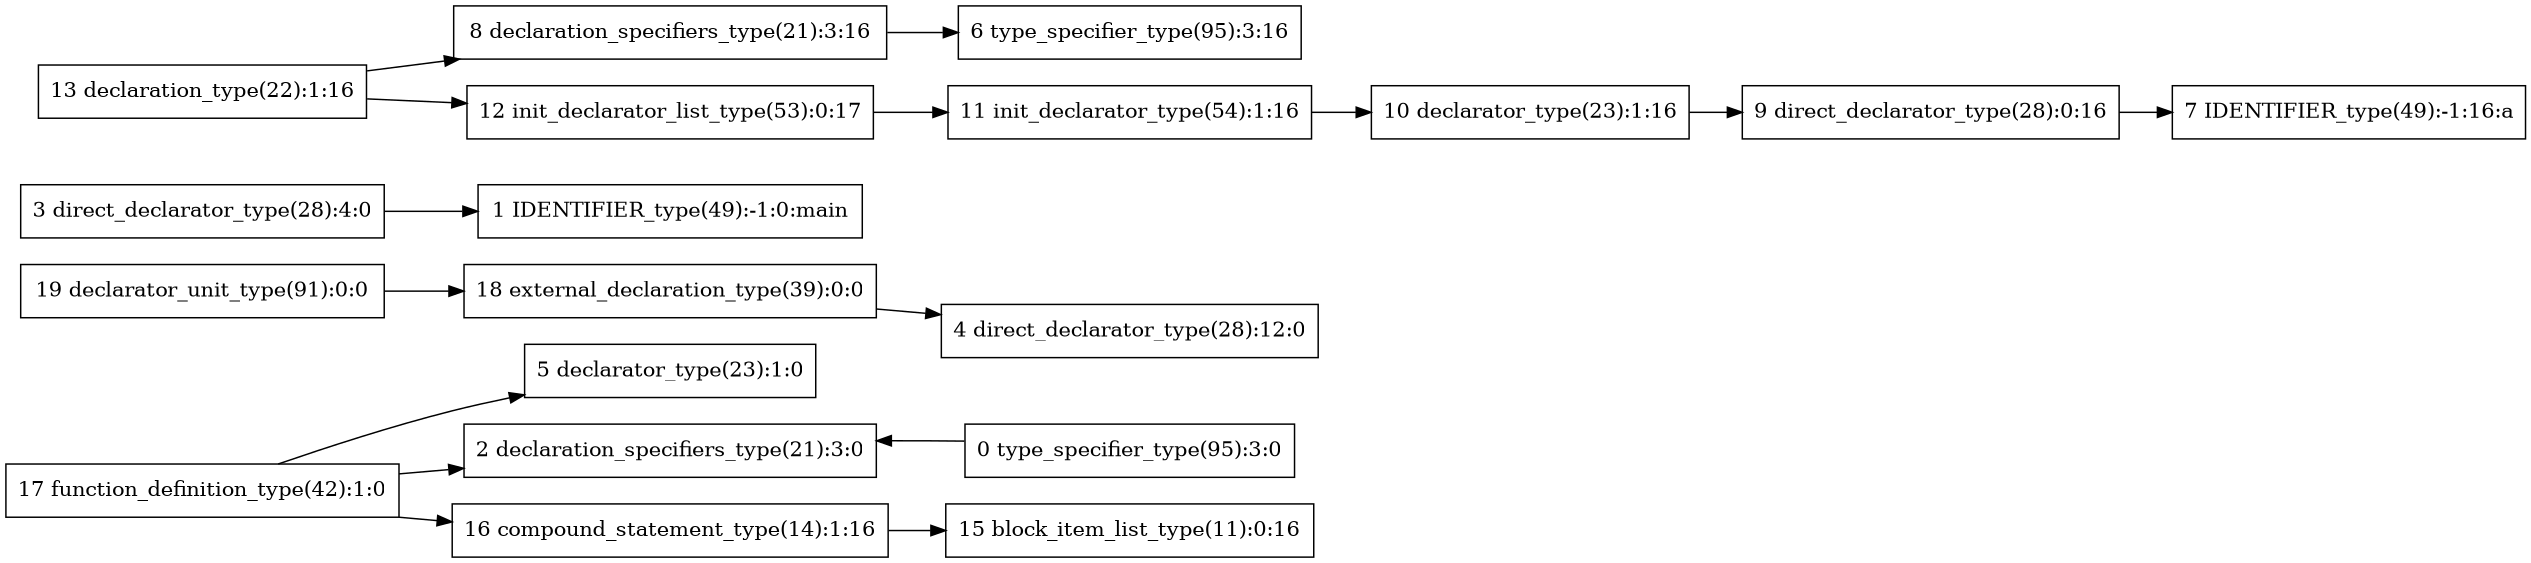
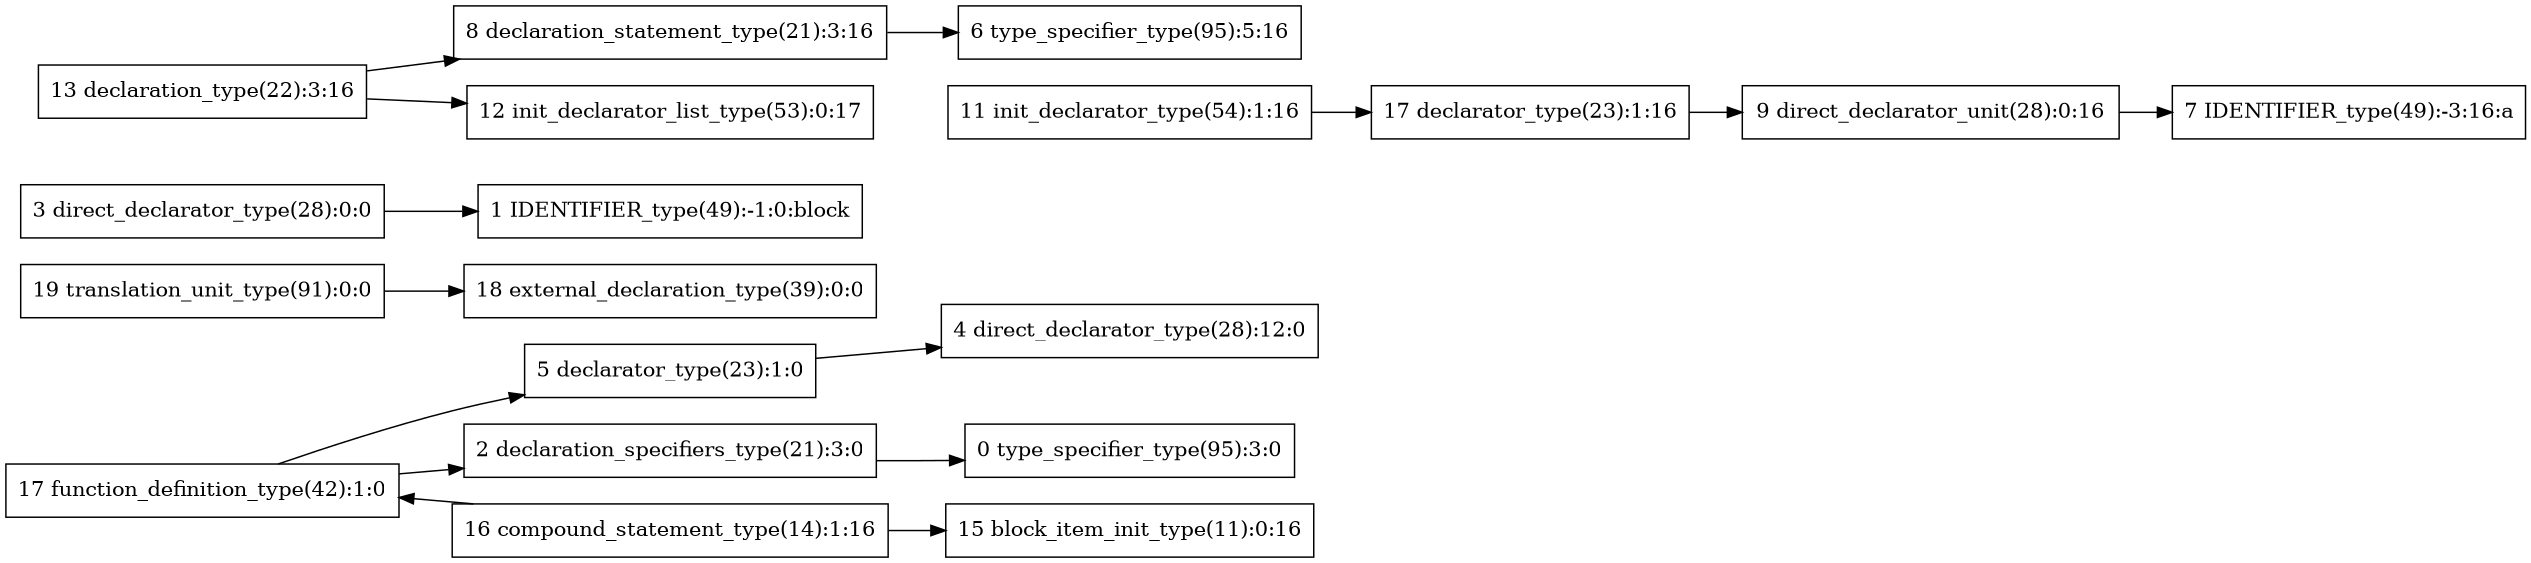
node "8 declaration_specifiers_type(21):3:16": label "8 declaration_specifiers_type(21):3:16" -> "8 declaration_statement_type(21):3:16"
node "6 type_specifier_type(95):3:16": label "6 type_specifier_type(95):3:16" -> "6 type_specifier_type(95):5:16"
node "13 declaration_type(22):1:16": label "13 declaration_type(22):1:16" -> "13 declaration_type(22):3:16"
edge "12 init_declarator_list_type(53):0:17" -> "11 init_declarator_type(54):1:16": removed
node "10 declarator_type(23):1:16": label "10 declarator_type(23):1:16" -> "17 declarator_type(23):1:16"
node "9 direct_declarator_type(28):0:16": label "9 direct_declarator_type(28):0:16" -> "9 direct_declarator_unit(28):0:16"
node "7 IDENTIFIER_type(49):-1:16:a": label "7 IDENTIFIER_type(49):-1:16:a" -> "7 IDENTIFIER_type(49):-3:16:a"
node "3 direct_declarator_type(28):4:0": label "3 direct_declarator_type(28):4:0" -> "3 direct_declarator_type(28):0:0"
node "1 IDENTIFIER_type(49):-1:0:main": label "1 IDENTIFIER_type(49):-1:0:main" -> "1 IDENTIFIER_type(49):-1:0:block"
node "19 declarator_unit_type(91):0:0": label "19 declarator_unit_type(91):0:0" -> "19 translation_unit_type(91):0:0"
edge "18 external_declaration_type(39):0:0" -> "4 direct_declarator_type(28):12:0": now "5 declarator_type(23):1:0" -> "4 direct_declarator_type(28):12:0"
edge "0 type_specifier_type(95):3:0" -> "2 declaration_specifiers_type(21):3:0": reversed
edge "17 function_definition_type(42):1:0" -> "16 compound_statement_type(14):1:16": reversed
node "15 block_item_list_type(11):0:16": label "15 block_item_list_type(11):0:16" -> "15 block_item_init_type(11):0:16"
